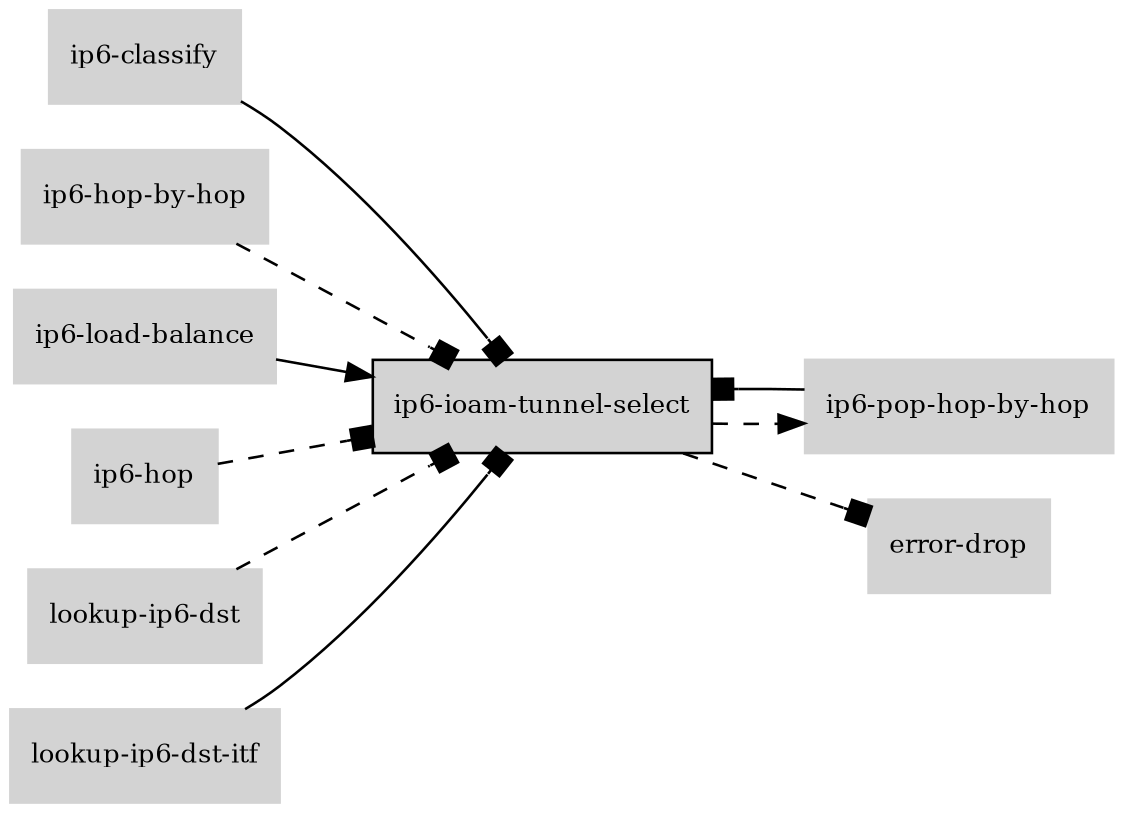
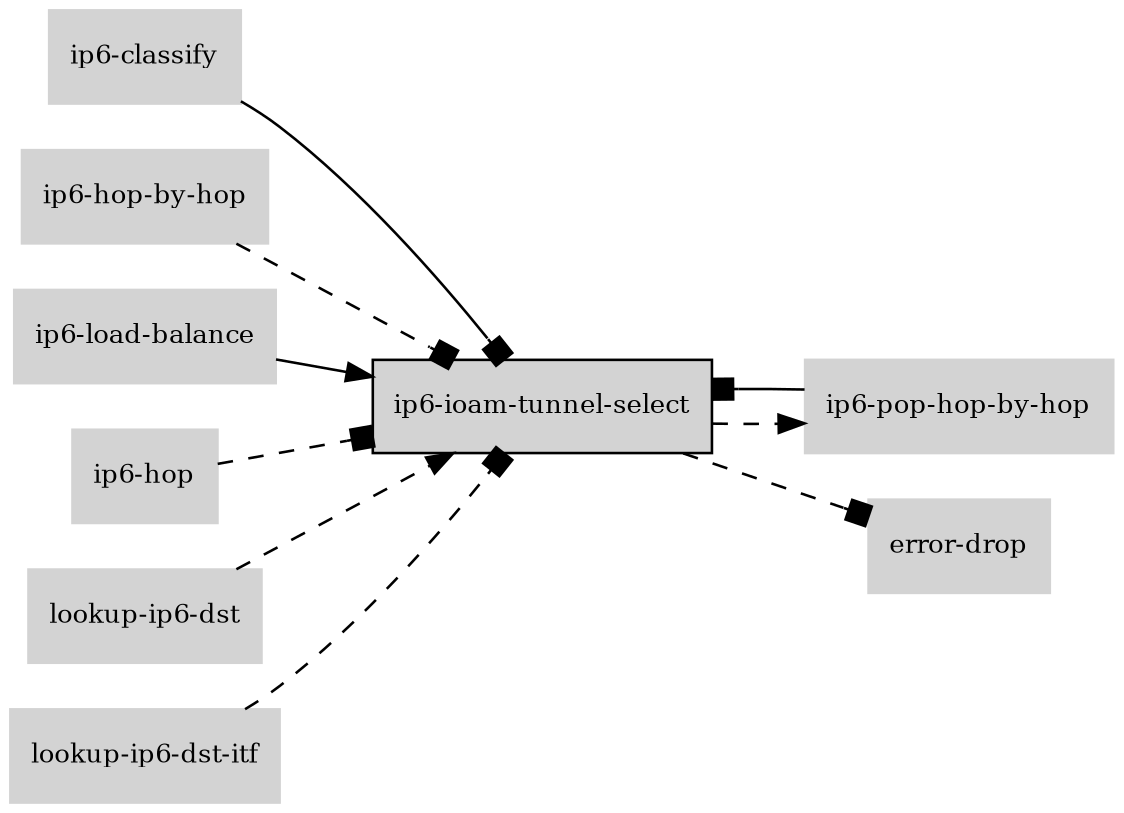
edge "lookup-ip6-dst" -> "ip6-ioam-tunnel-select": arrowhead box -> normal
edge "lookup-ip6-dst-itf" -> "ip6-ioam-tunnel-select": style solid -> dashed
